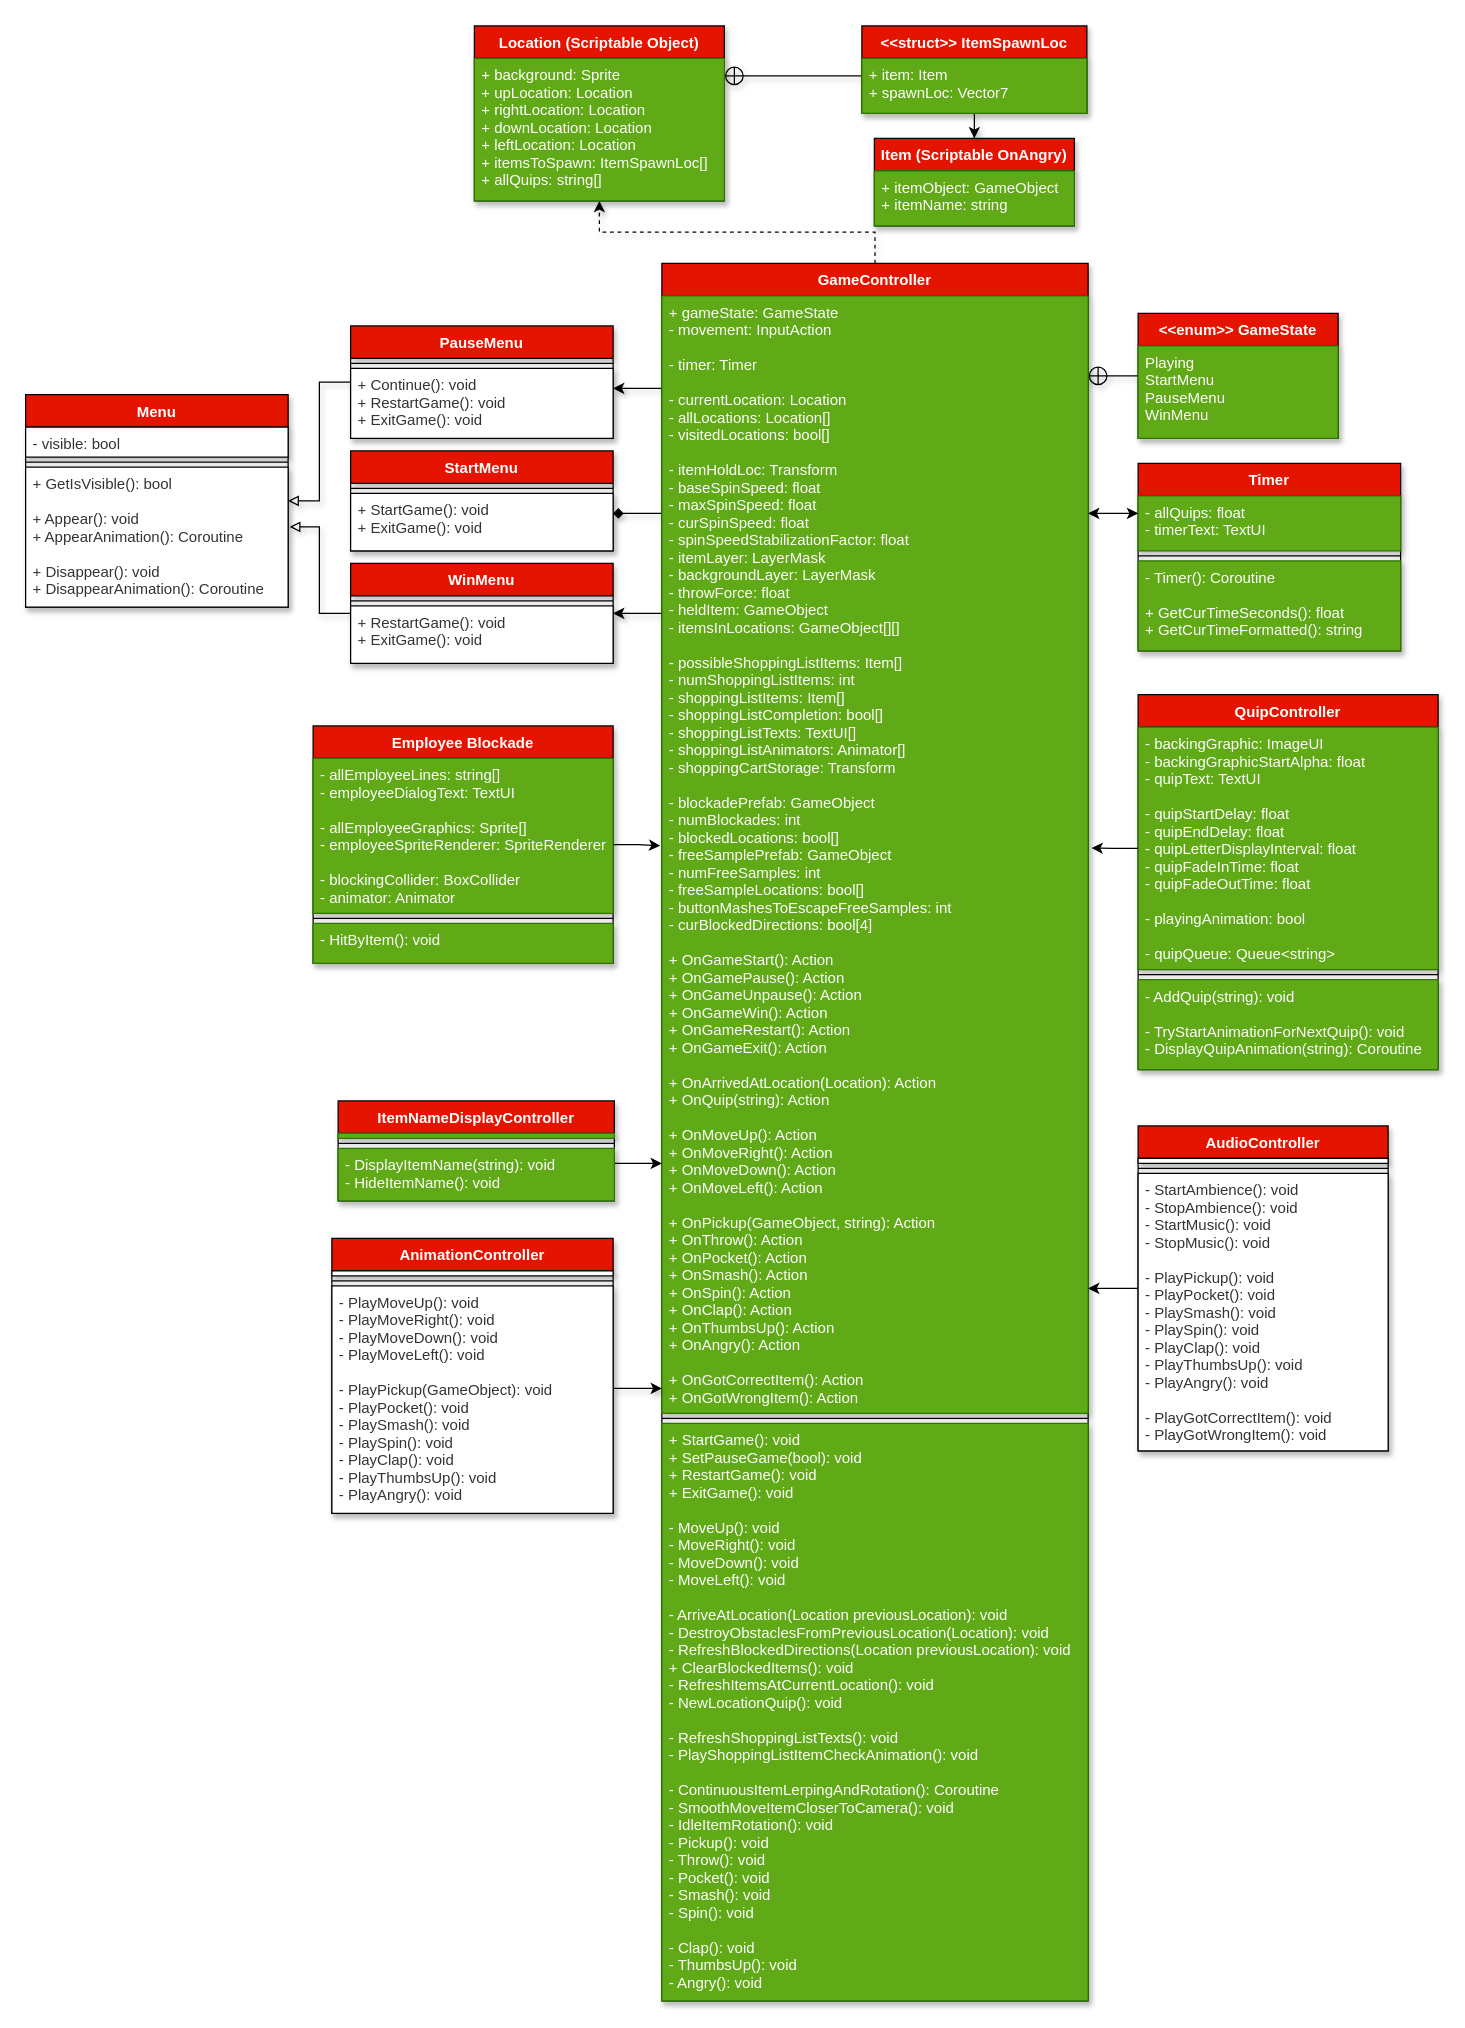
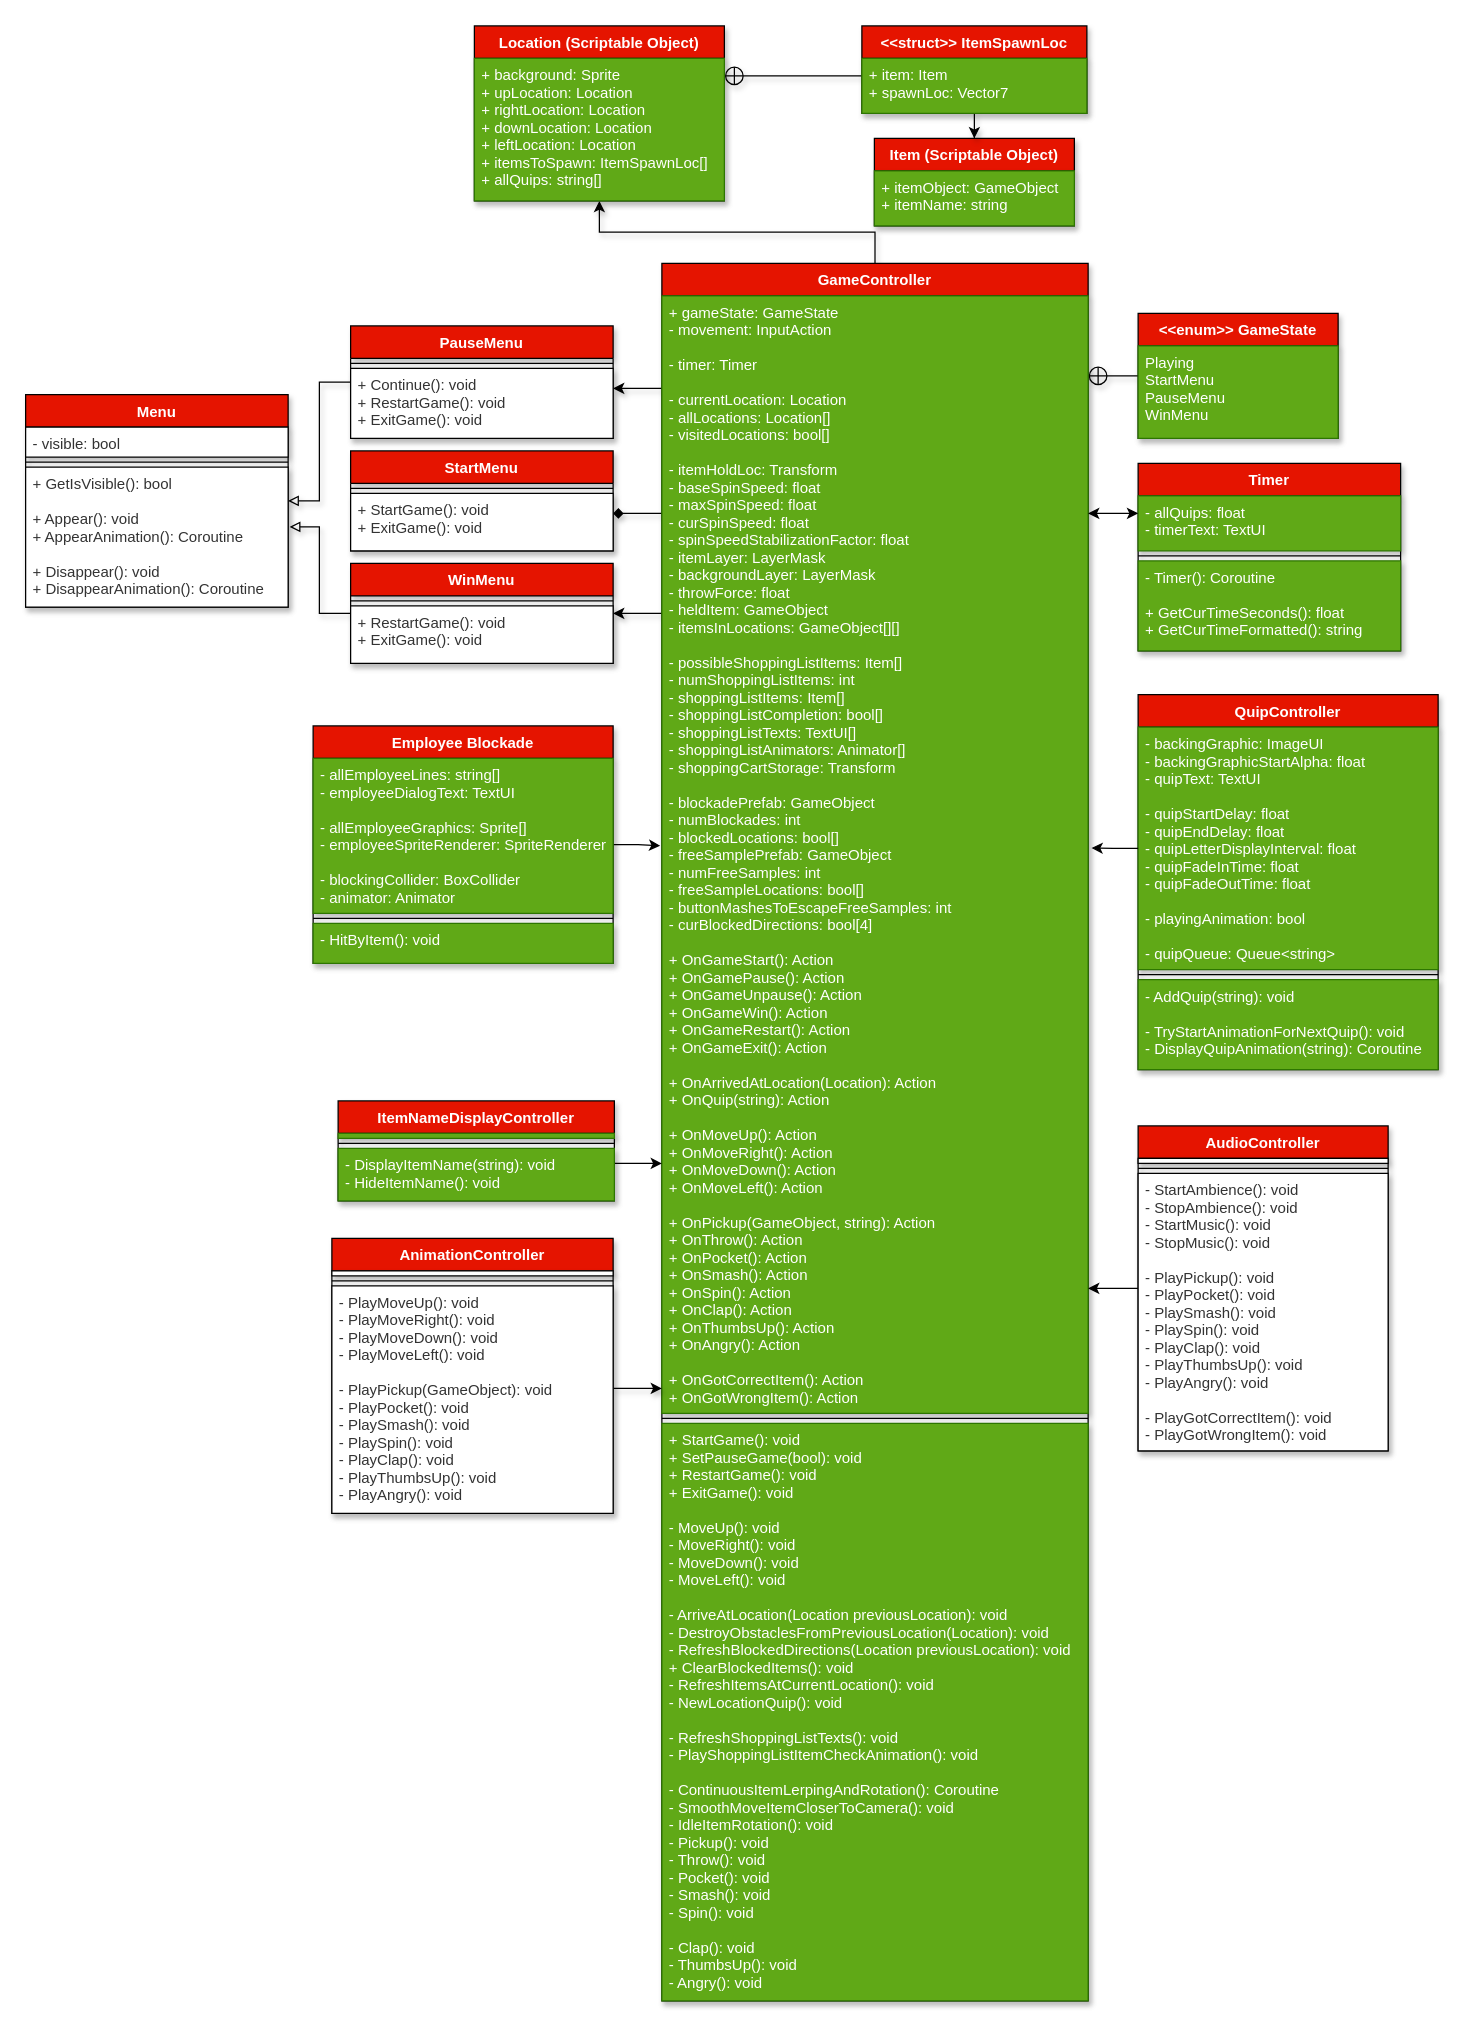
node "Item (Scriptable OnAngry)": label "Item (Scriptable OnAngry)" -> "Item (Scriptable Object)"
edge "GameController" -> "Location (Scriptable Object)": style dashed -> solid
